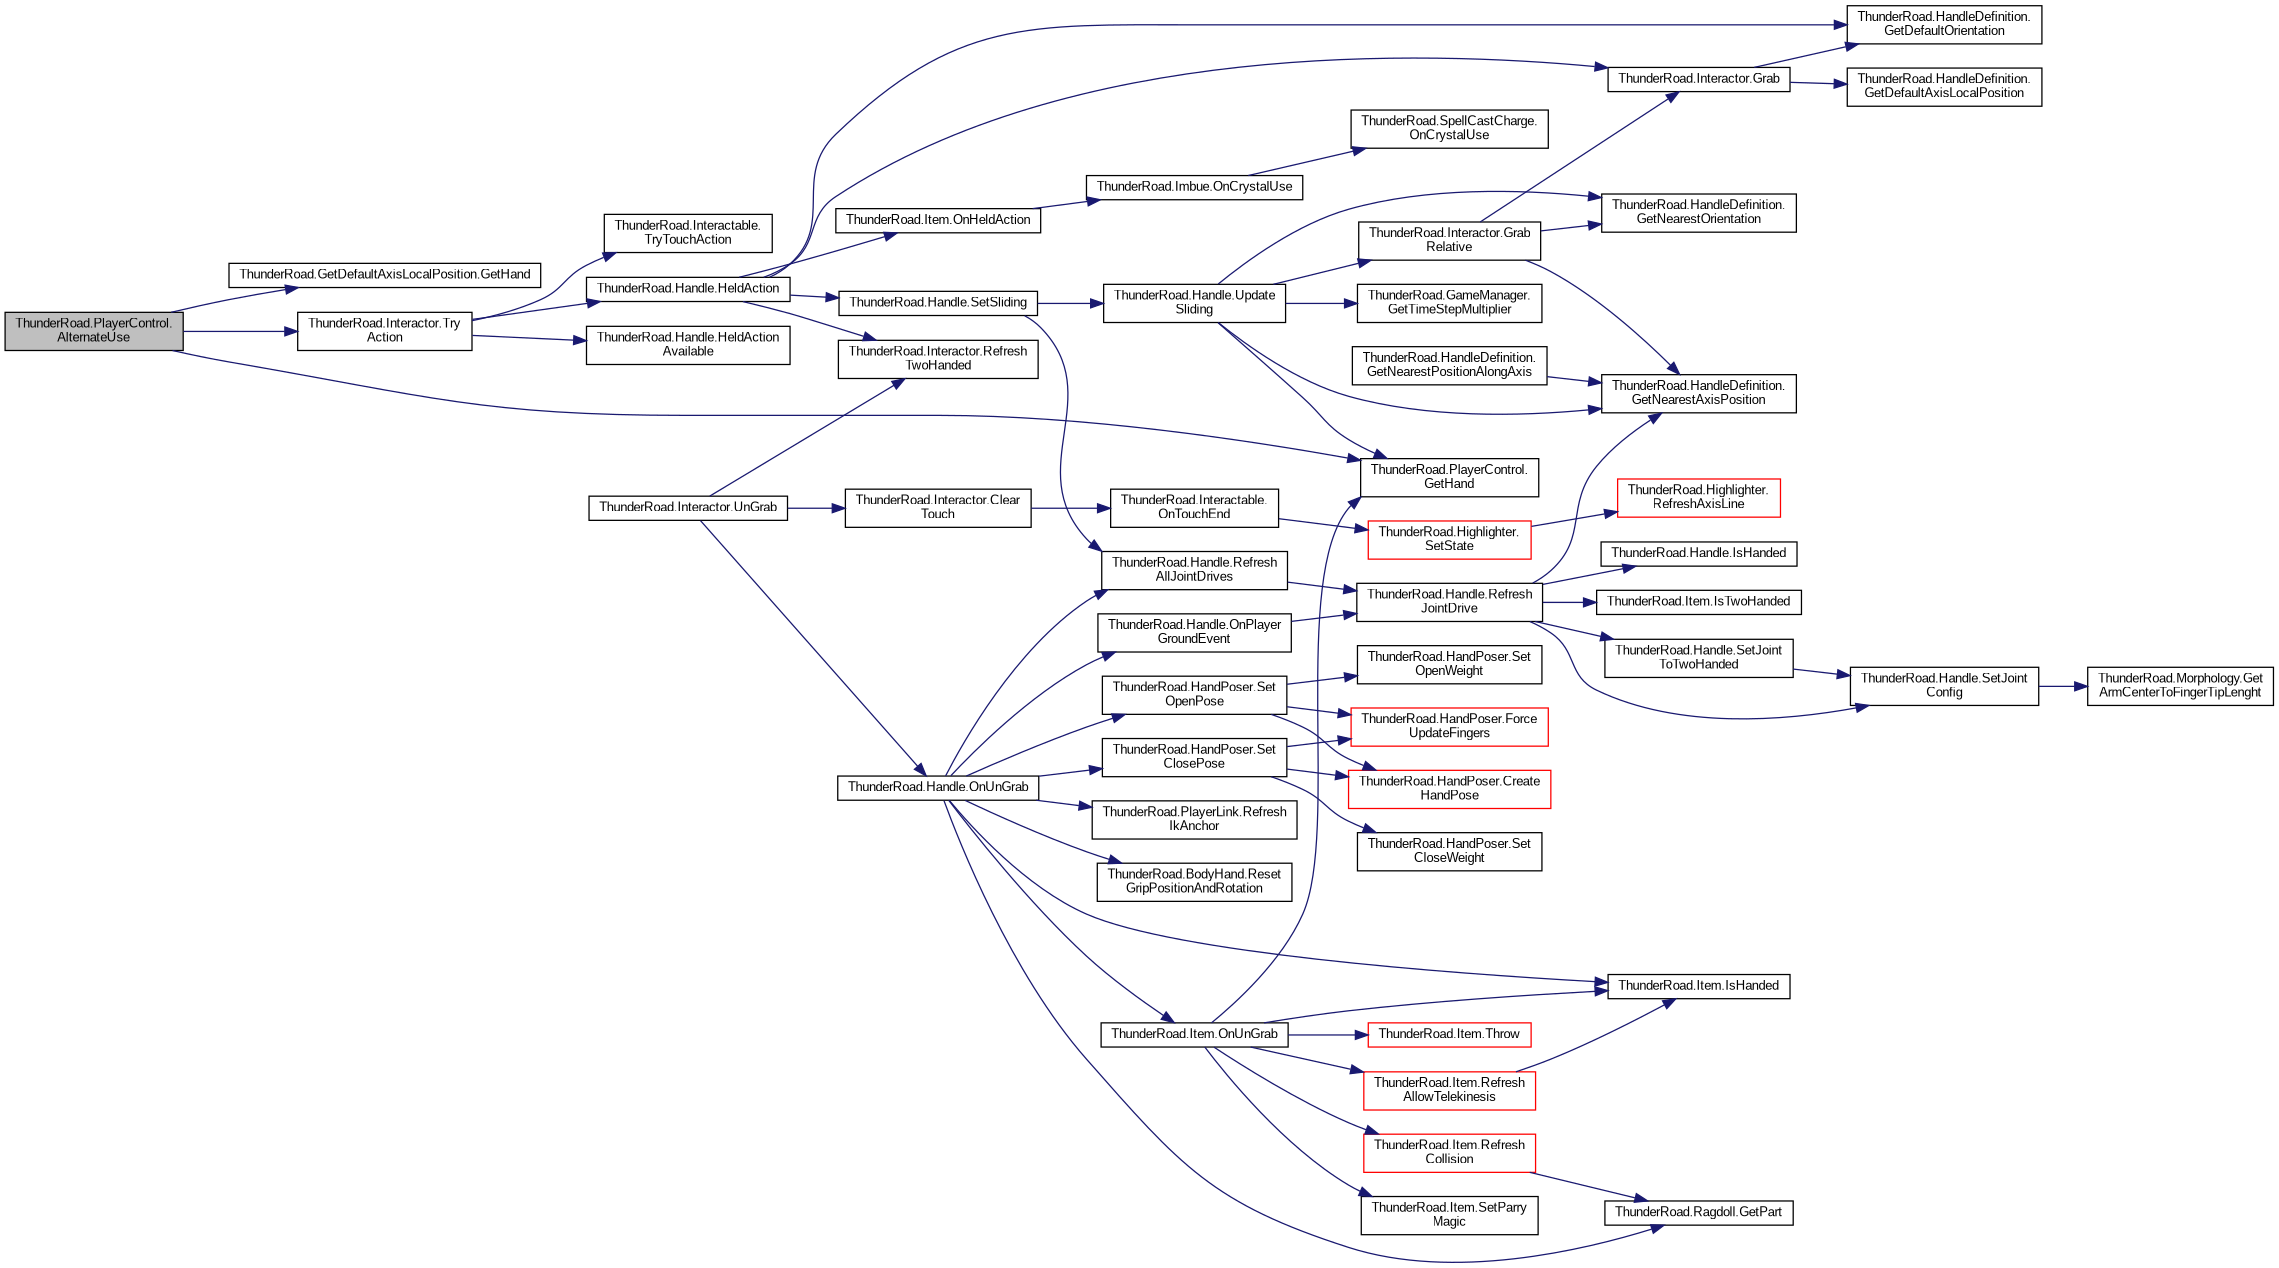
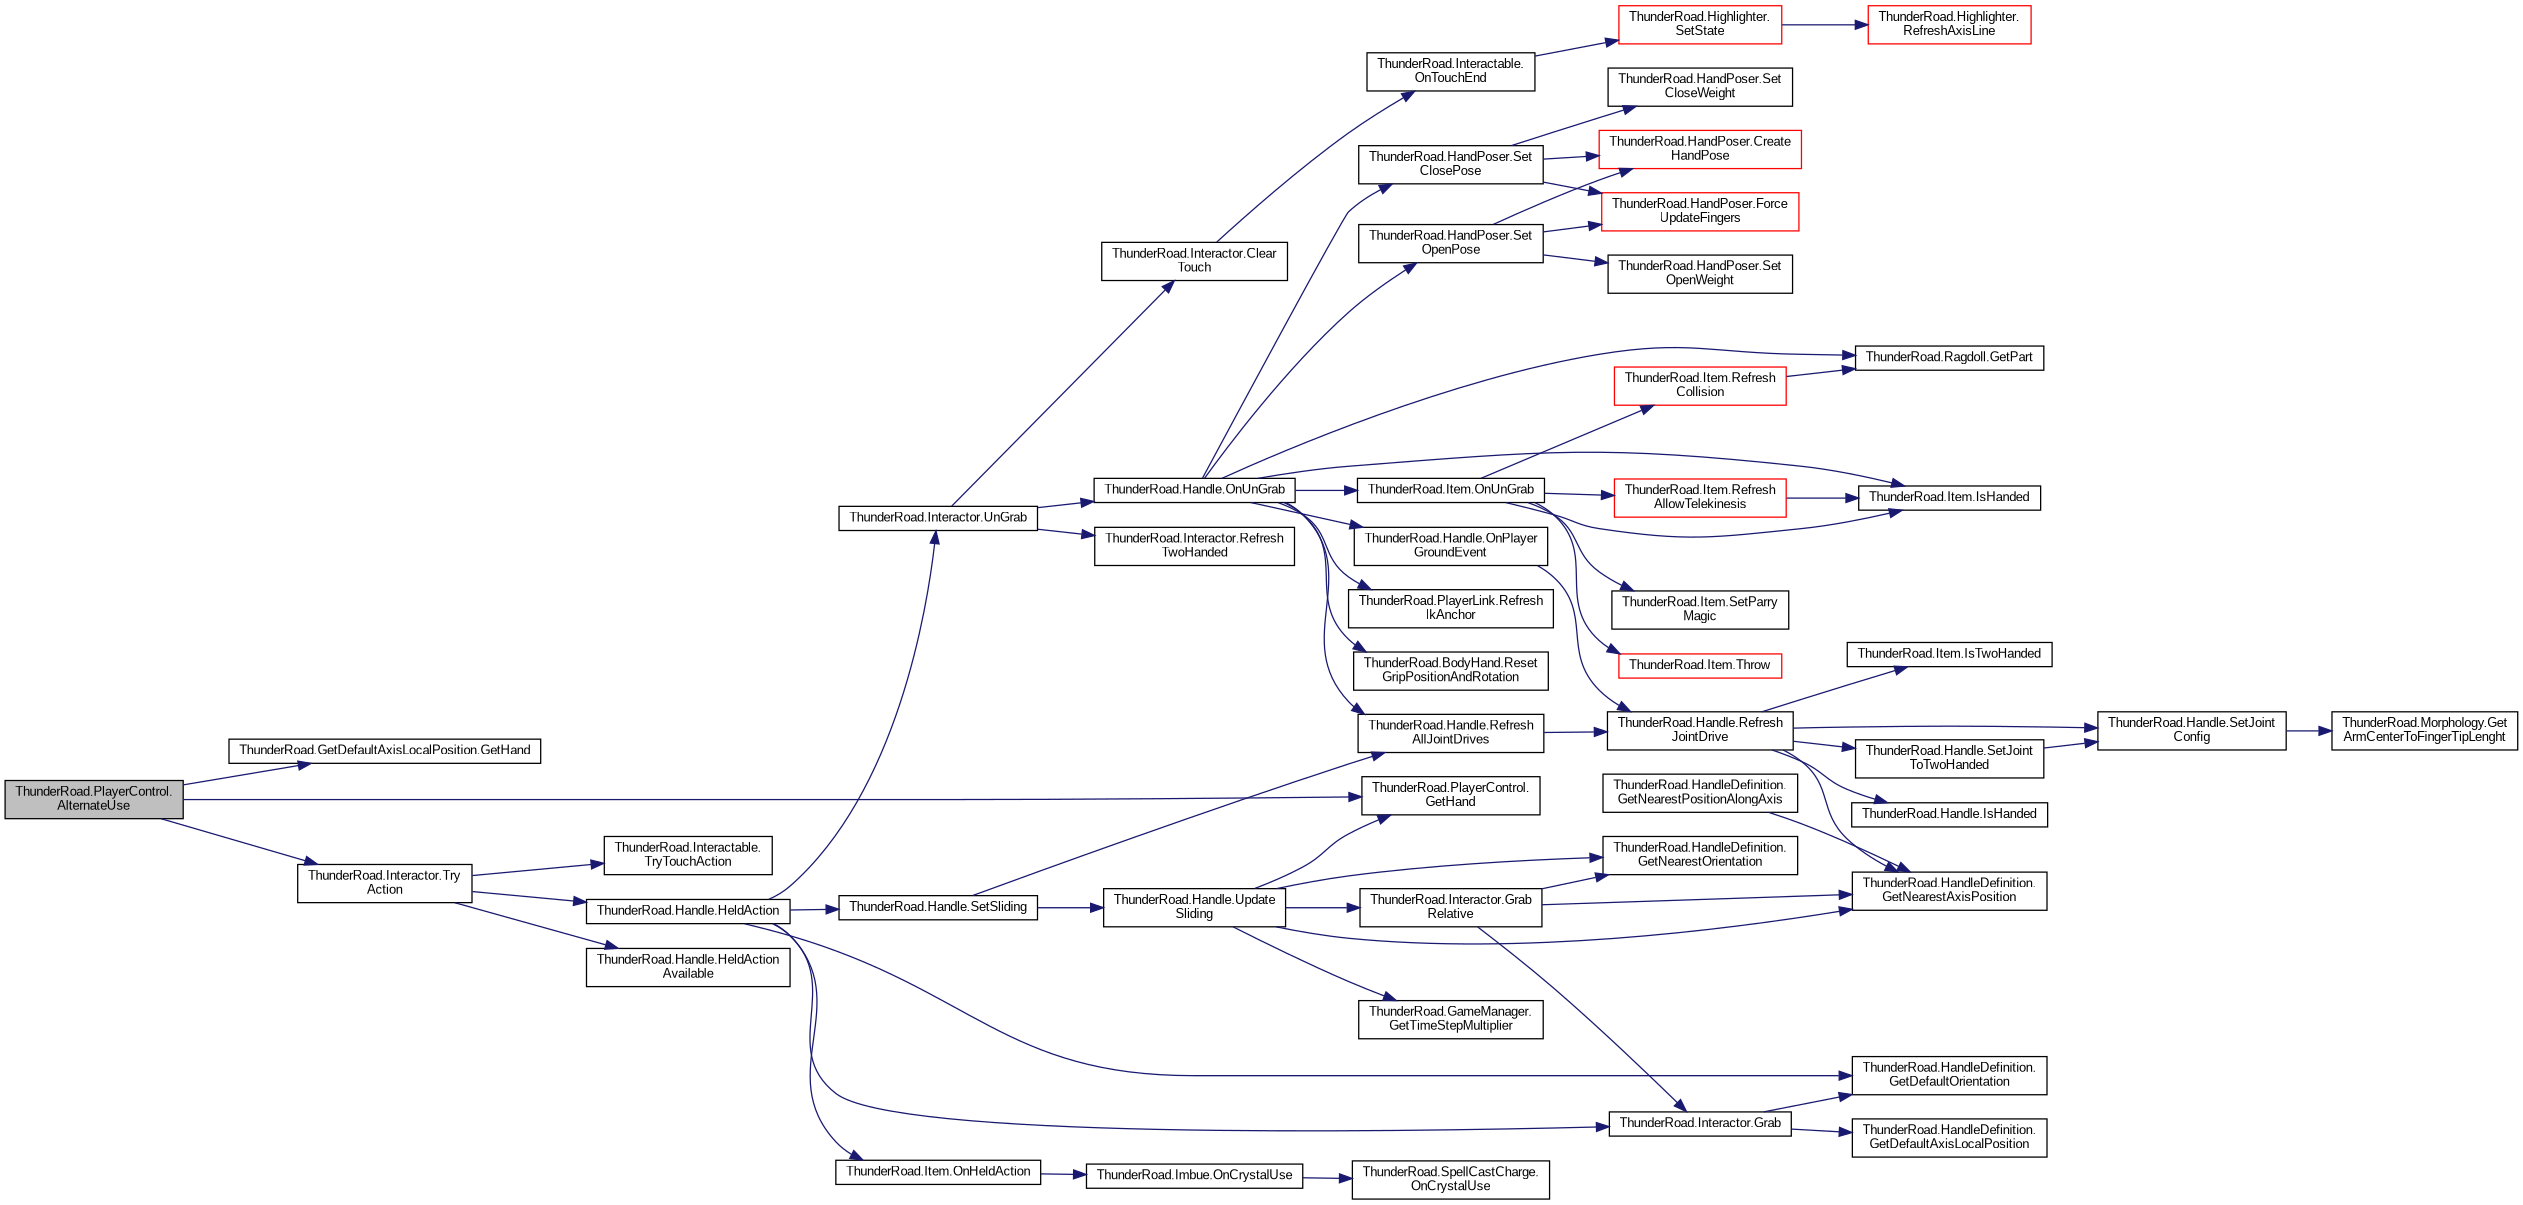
edge "ThunderRoad.Handle.HeldAction" -> "ThunderRoad.Interactor.Refresh TwoHanded": now "ThunderRoad.Handle.HeldAction" -> "ThunderRoad.Interactor.UnGrab"
edge "ThunderRoad.Item.OnUnGrab" -> "ThunderRoad.PlayerControl. GetHand": removed
